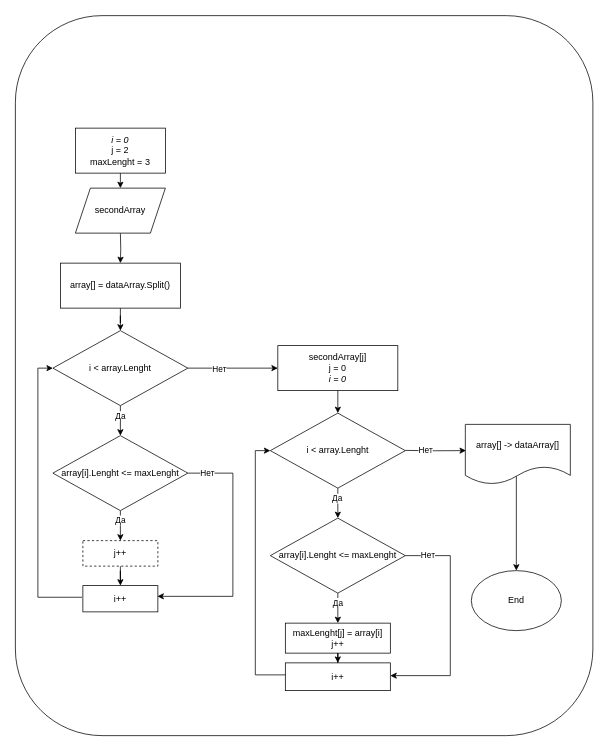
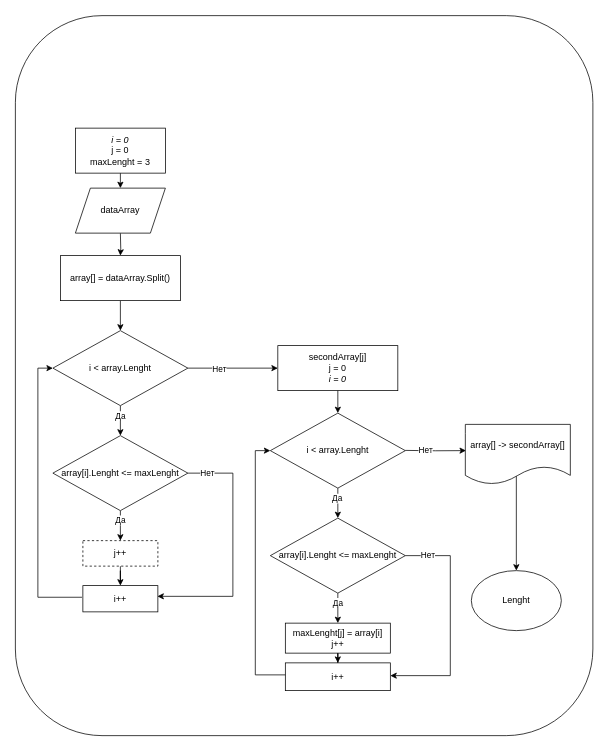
node "i = 0 j = 2 maxLenght = 3": label "i = 0 j = 2 maxLenght = 3" -> "i = 0 j = 0 maxLenght = 3"
node "secondArray": label "secondArray" -> "dataArray"
node "array[] = dataArray.Split()": moved (120, 285) -> (120, 278)
node "array[] -> dataArray[]": label "array[] -> dataArray[]" -> "array[] -> secondArray[]"
node "End": label "End" -> "Lenght"
